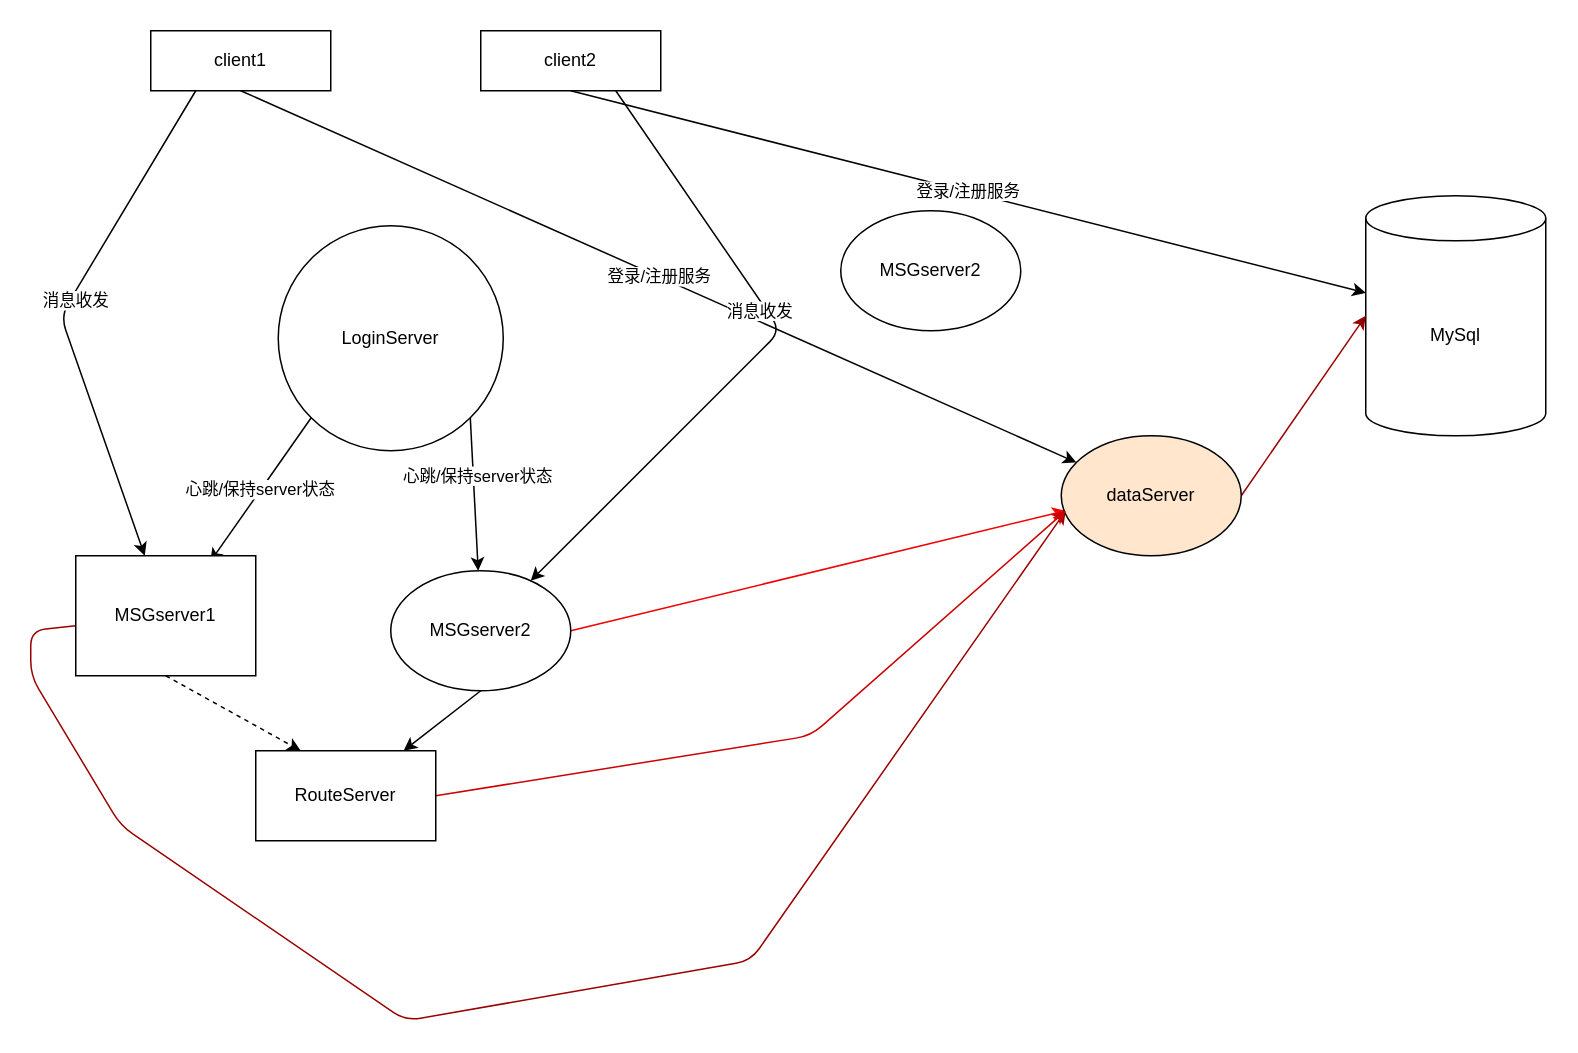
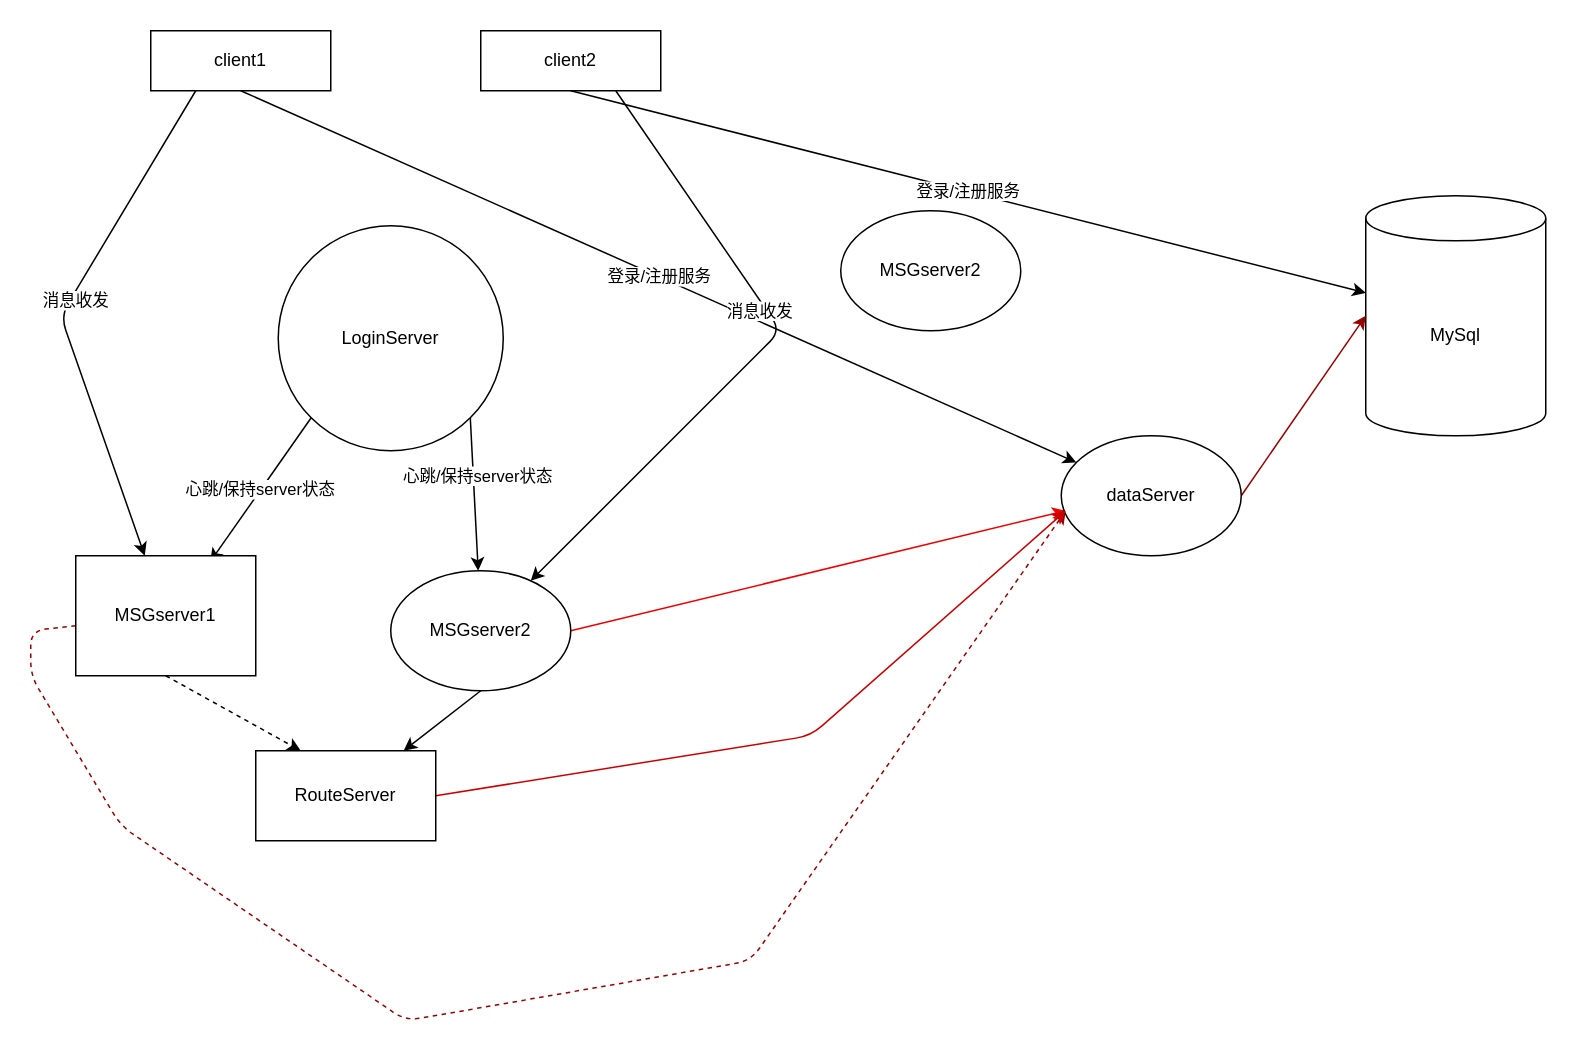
node "dataServer": fillcolor #ffe6cc -> #ffffff
edge "MSGserver1" -> "dataServer": style solid -> dashed
